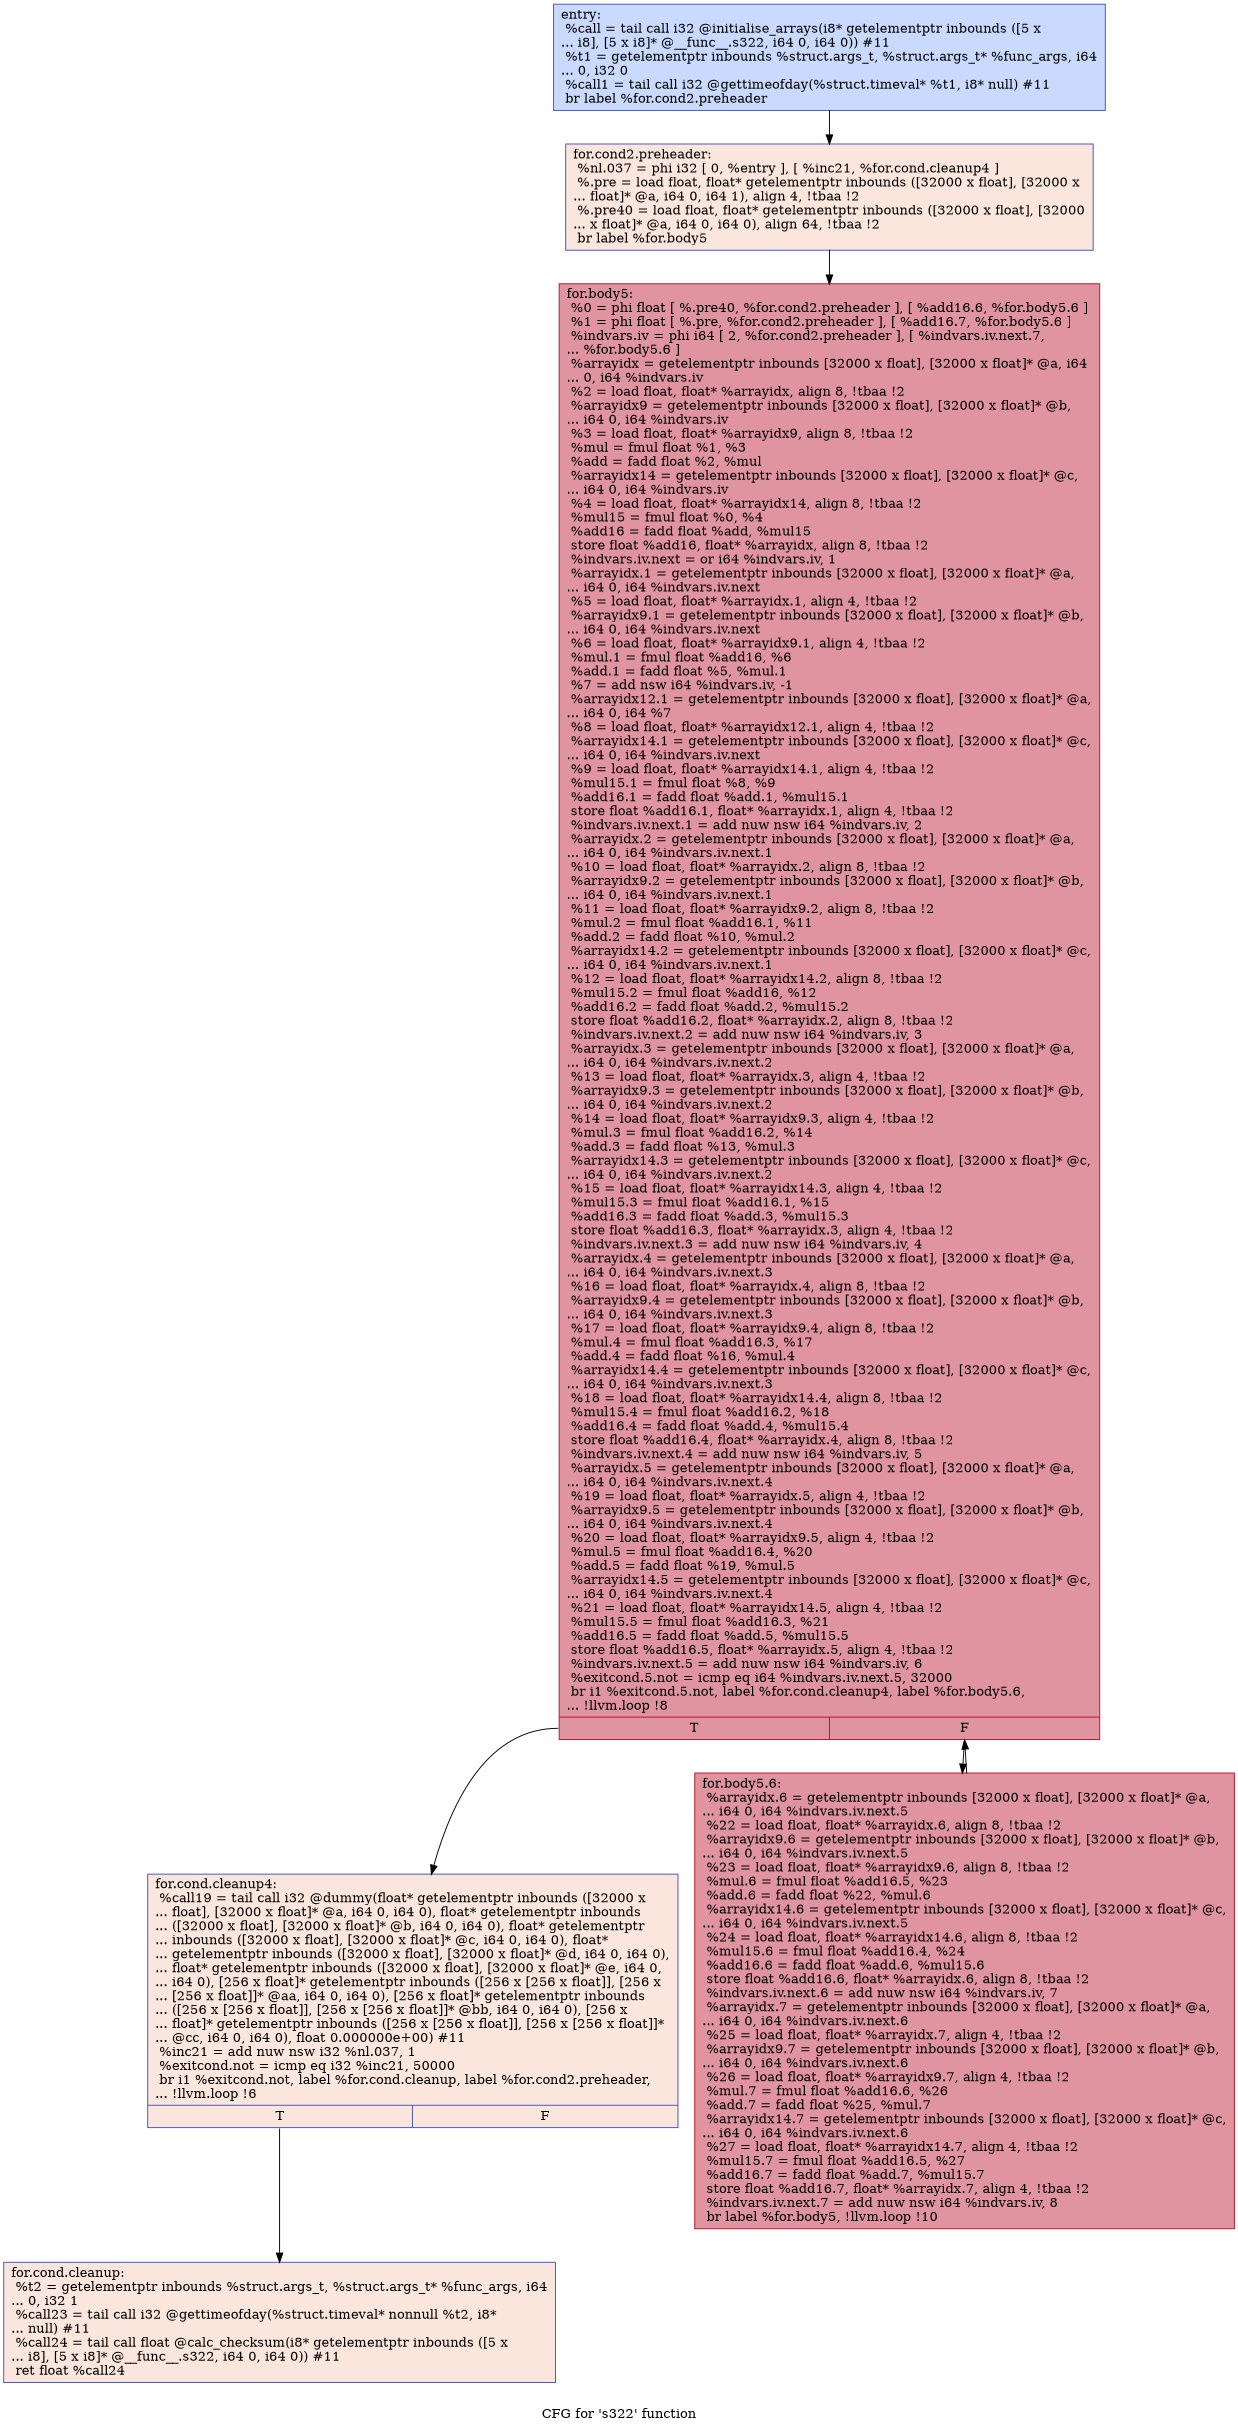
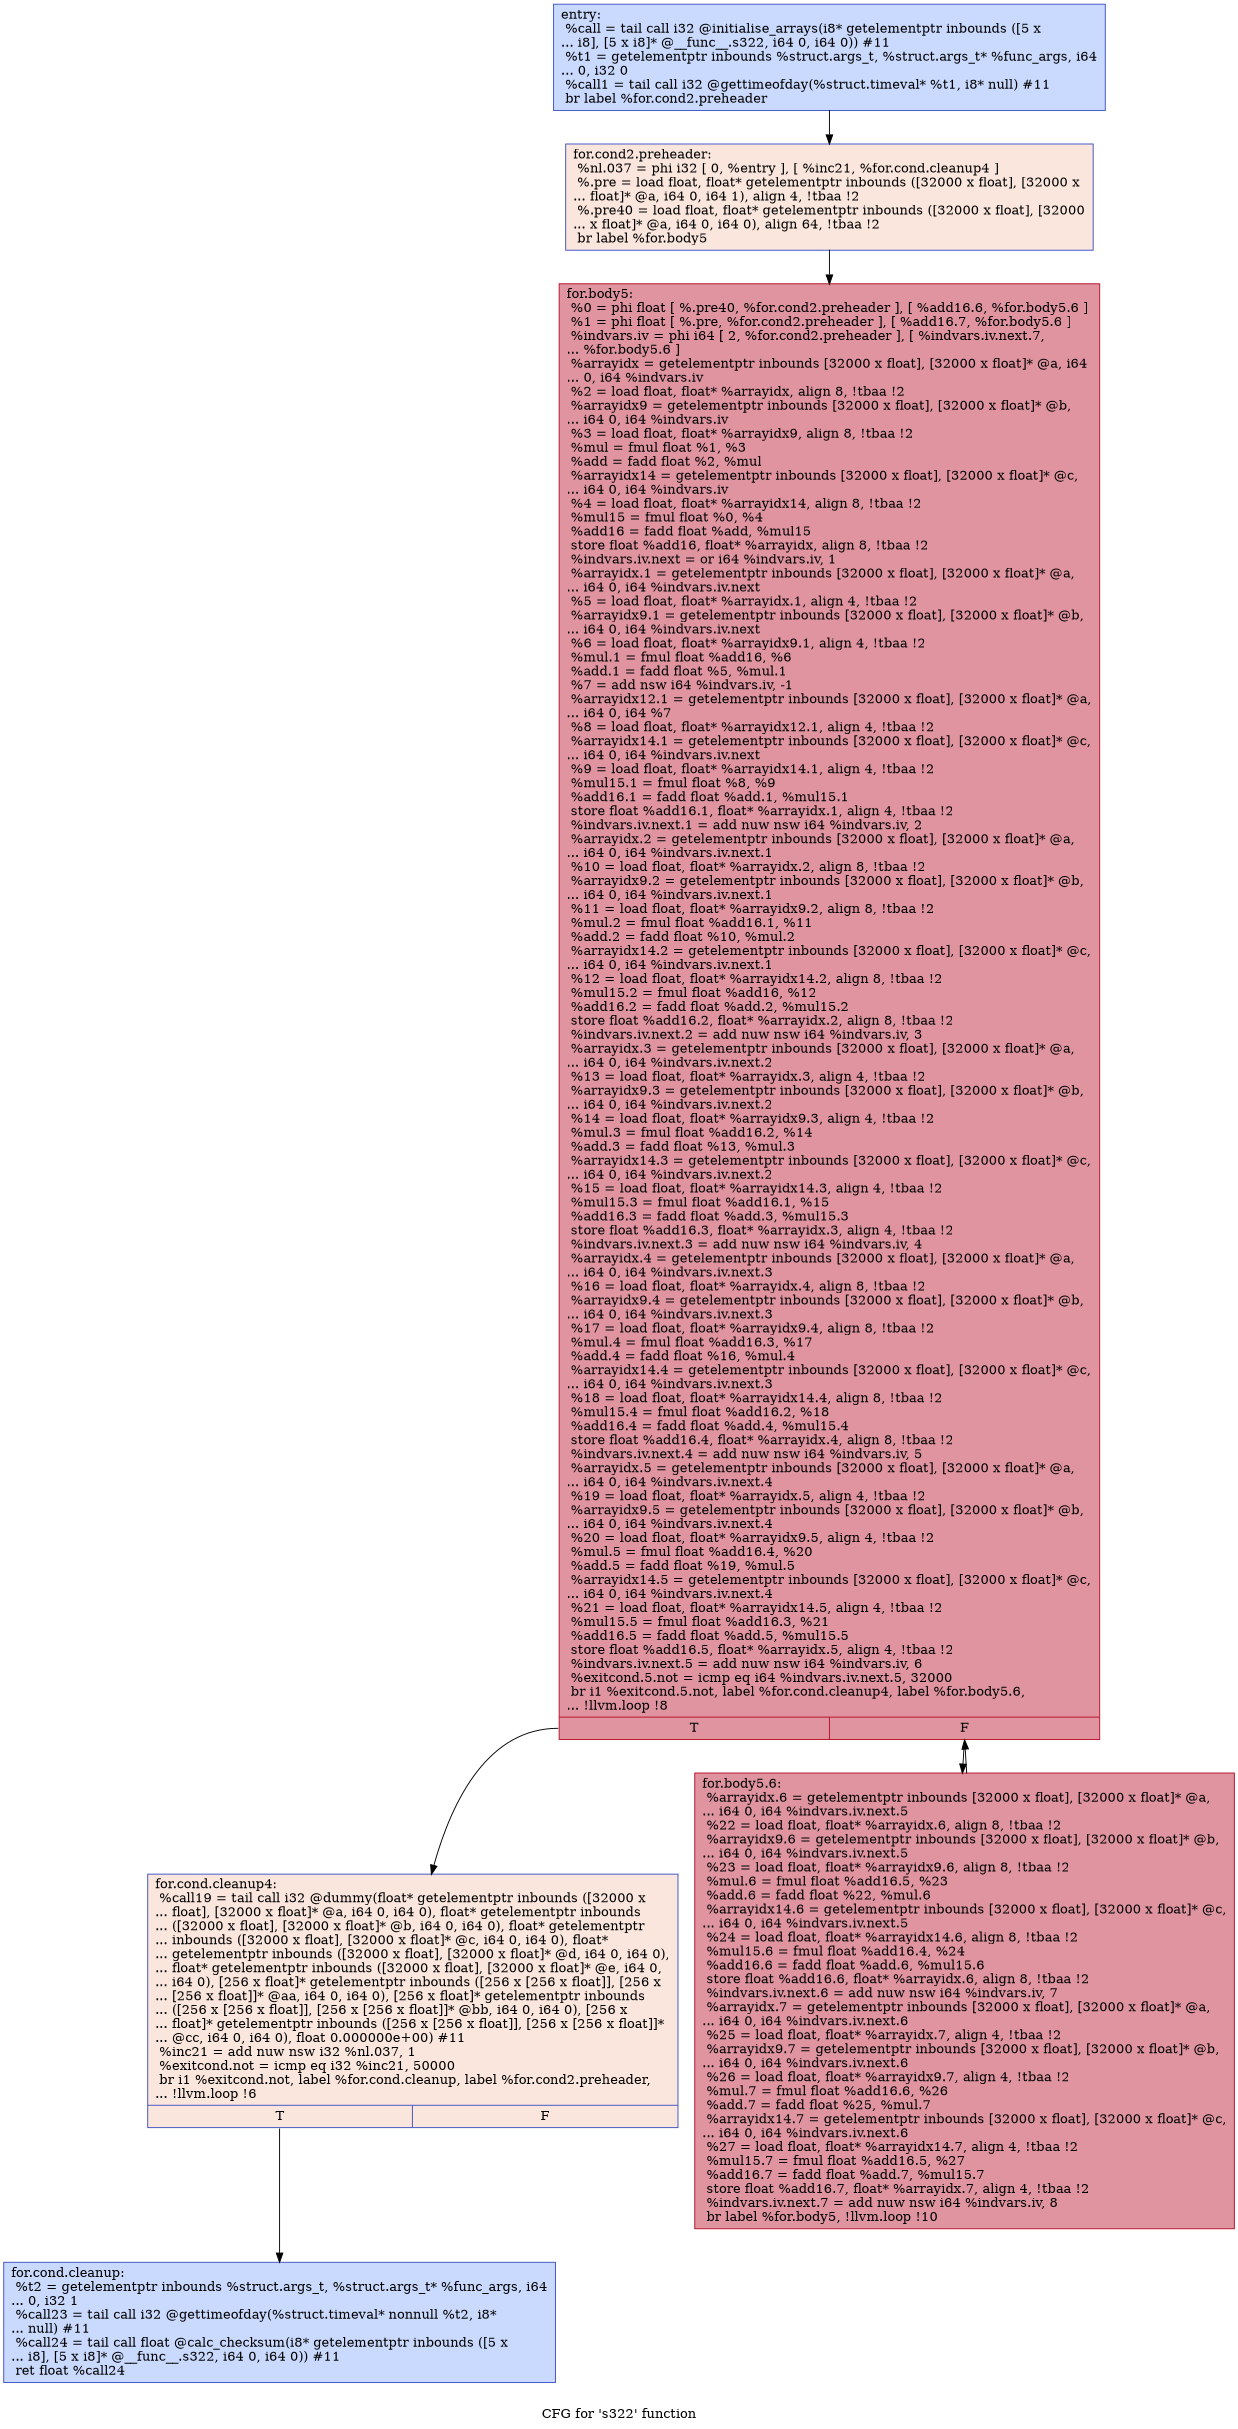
node "for.cond.cleanup:": fillcolor #f3c7b170 -> #88abfd70
